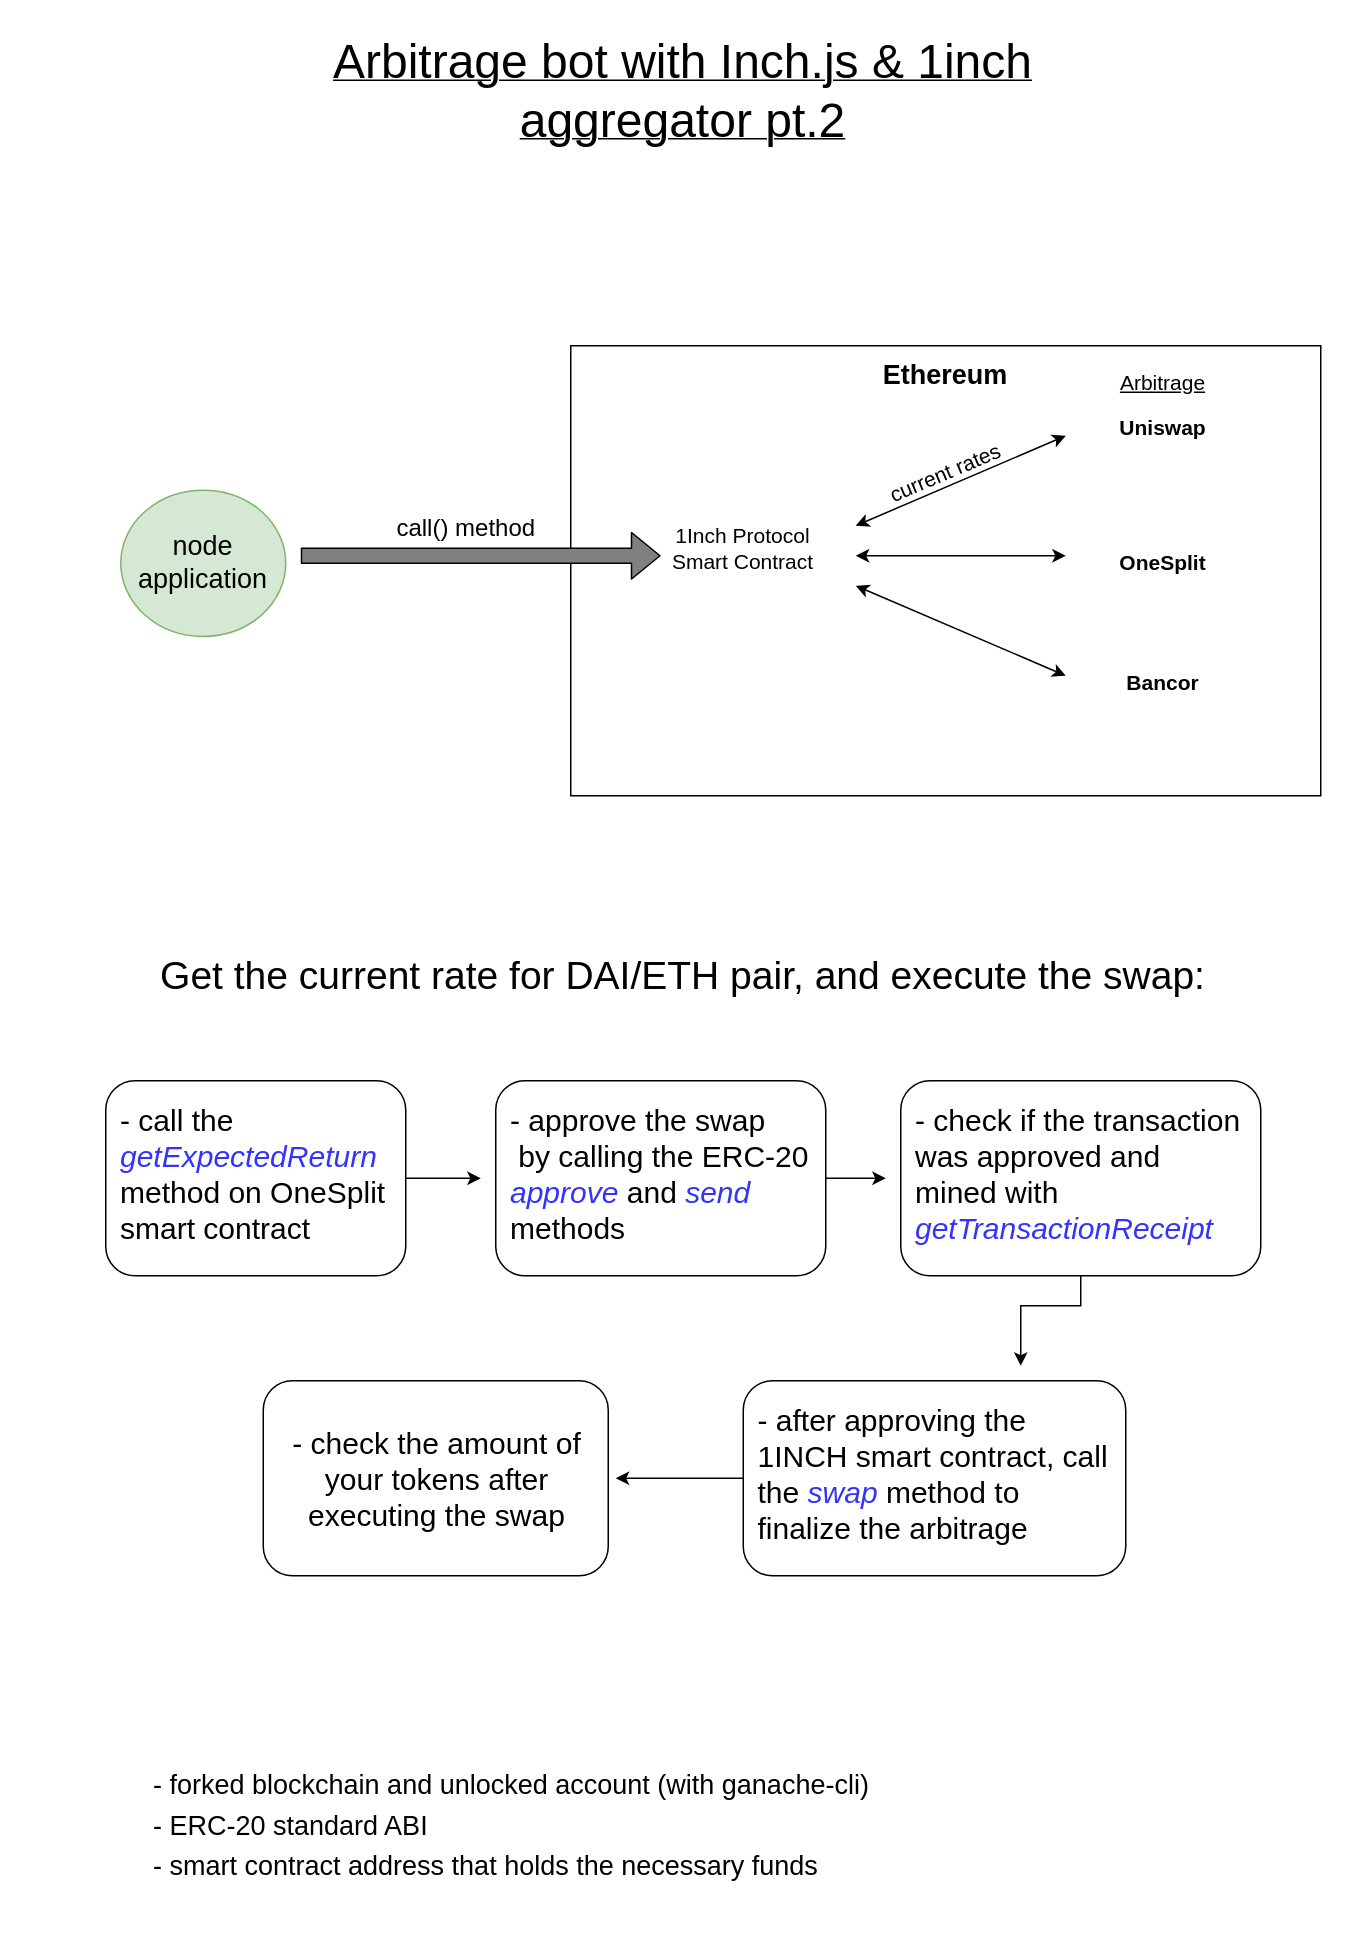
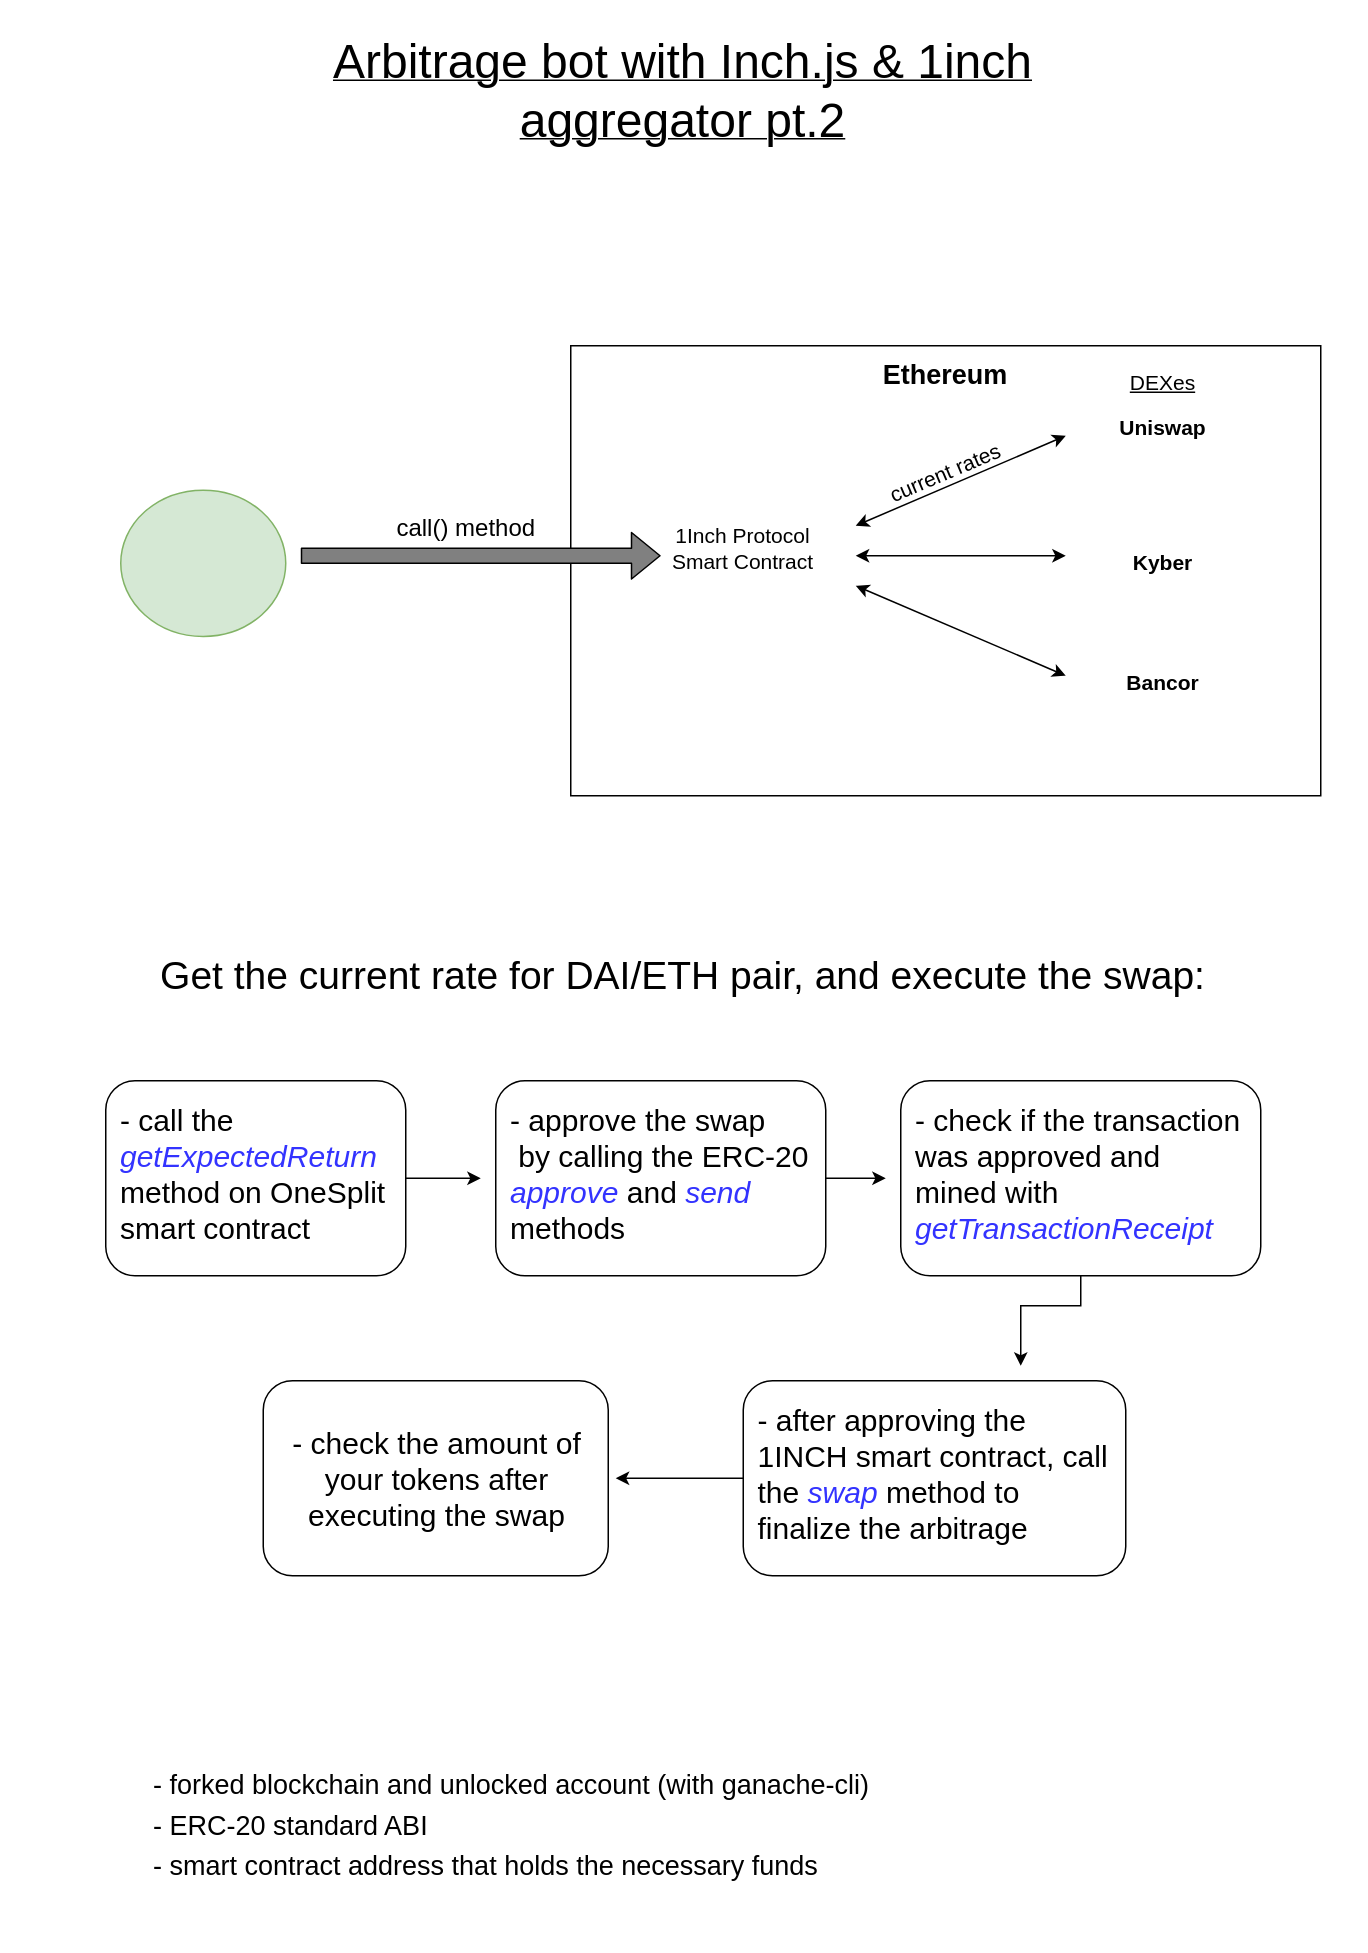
node "Arbitrage": label "Arbitrage" -> "DEXes"
node "node application": removed
node "OneSplit": label "OneSplit" -> "Kyber"
